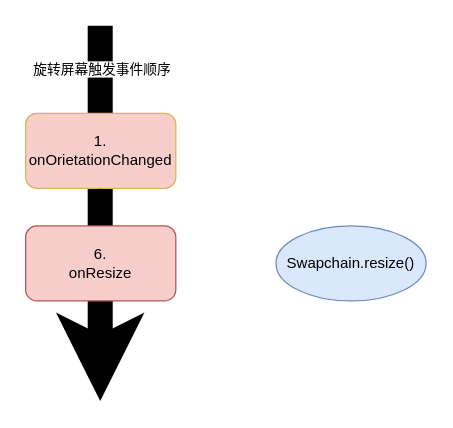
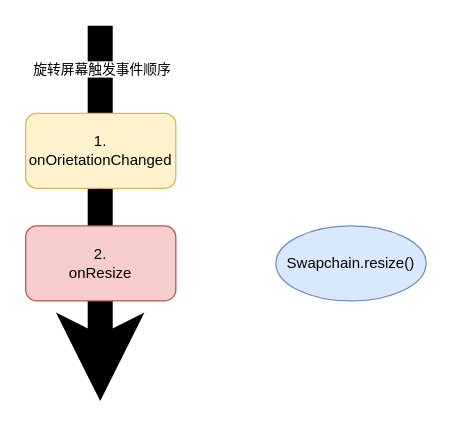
node "1. onOrietationChanged": fillcolor #f8cecc -> #fff2cc
node "6. onResize": label "6. onResize" -> "2. onResize"
